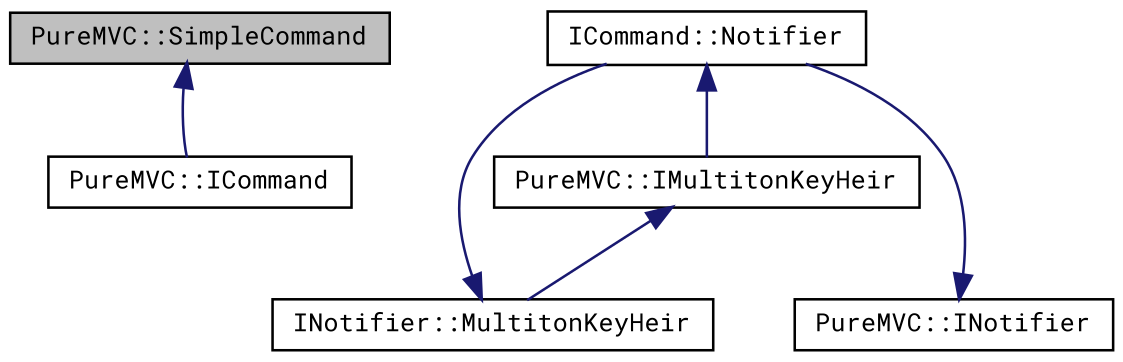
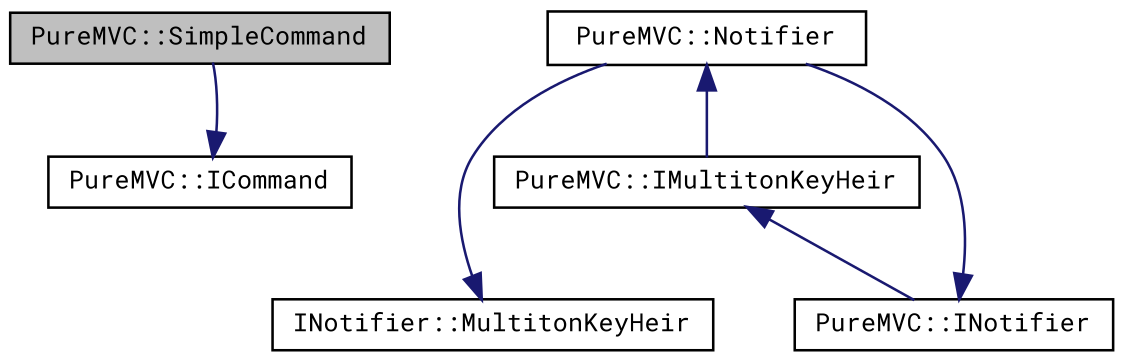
node "ICommand::Notifier": label "ICommand::Notifier" -> "PureMVC::Notifier"
edge "PureMVC::ICommand" -> "PureMVC::SimpleCommand": reversed
edge "INotifier::MultitonKeyHeir" -> "PureMVC::IMultitonKeyHeir": now "PureMVC::INotifier" -> "PureMVC::IMultitonKeyHeir"
